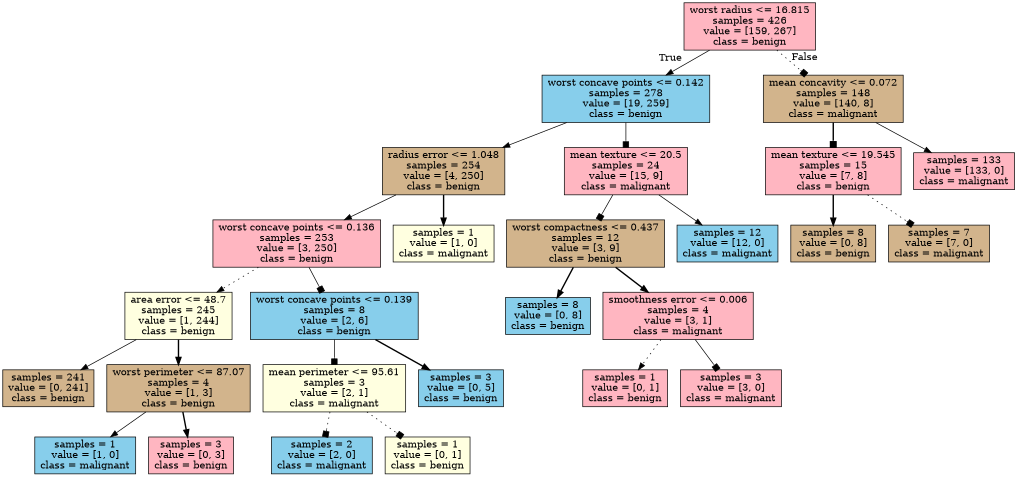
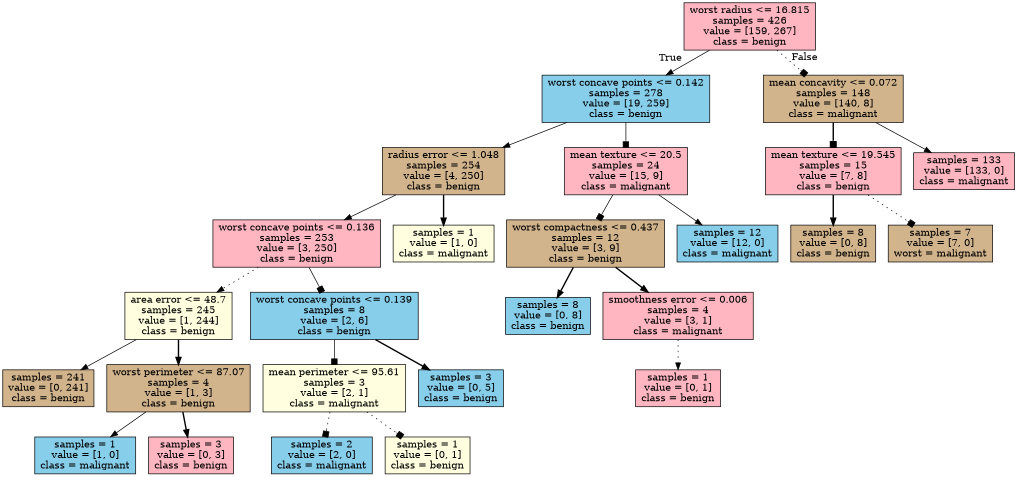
node "samples = 7 value = [7, 0] class = malignant": label "samples = 7 value = [7, 0] class = malignant" -> "samples = 7 value = [7, 0] worst = malignant"
node "samples = 3 value = [3, 0] class = malignant": removed
